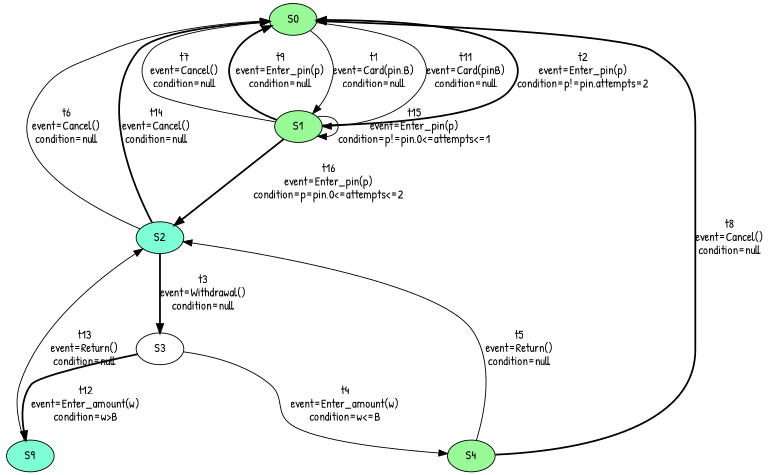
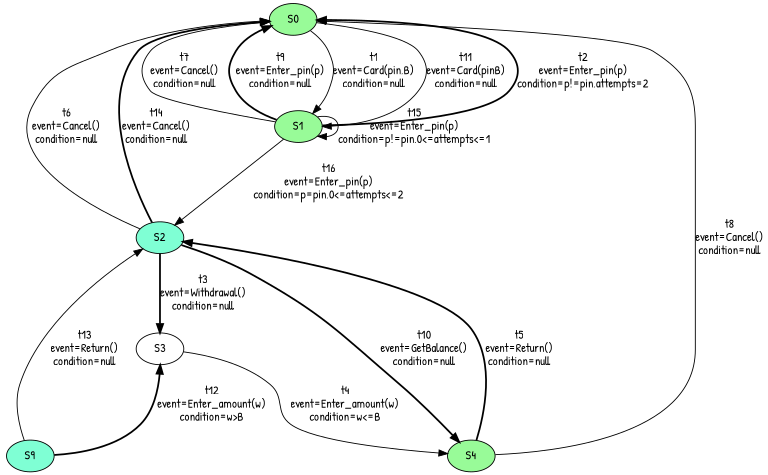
edge "S4" -> "S0": style bold -> solid
edge "S1" -> "S2": style bold -> solid
edge "S4" -> "S2": style solid -> bold
edge "S2" -> "S4": added, label "t10 event=GetBalance() condition=null"
edge "S3" -> "S9": reversed
